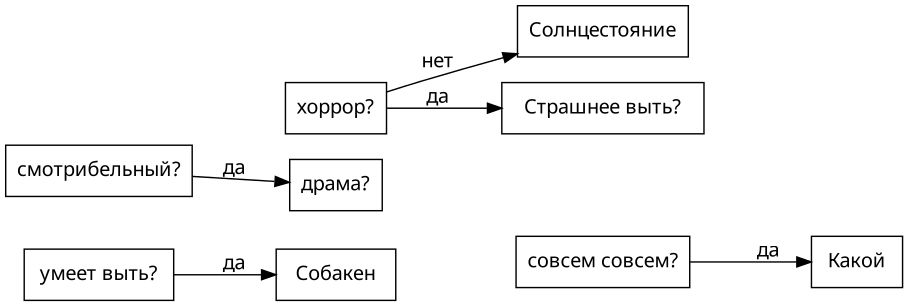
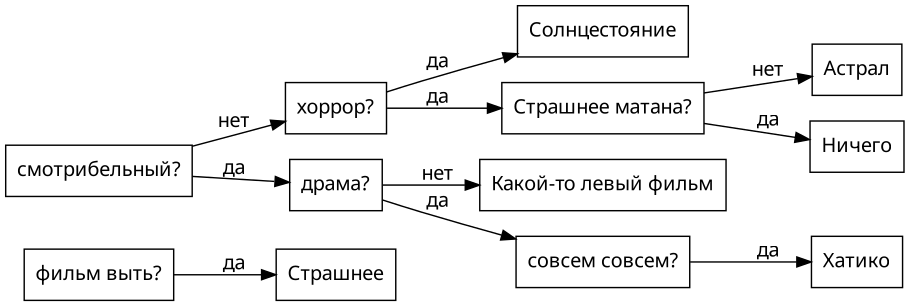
edge "хоррор?" -> "Солнцестояние": label "нет" -> "да"
node "Aстрал": added
node "Страшнее выть?": label "Страшнее выть?" -> "Страшнее матана?"
edge "смотрибельный?" -> "хоррор?": added, label "нет"
node "Ничего": added
node "Какой-то левый фильм": added
edge "драма?" -> "совсем совсем?": added, label "да"
node "Какой": label "Какой" -> "Хатико"
node "умеет выть?": label "умеет выть?" -> "фильм выть?"
node "Собакен": label "Собакен" -> "Страшнее"
